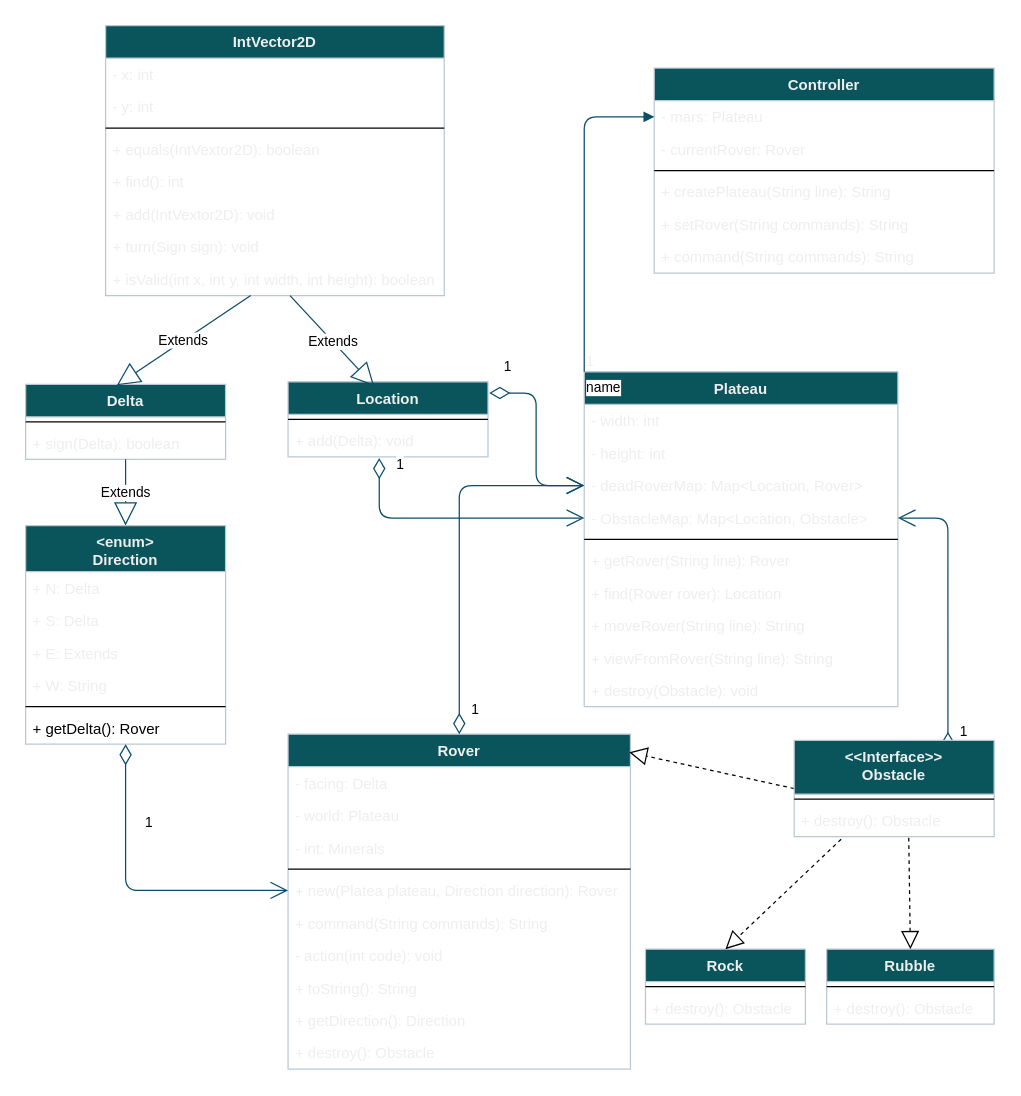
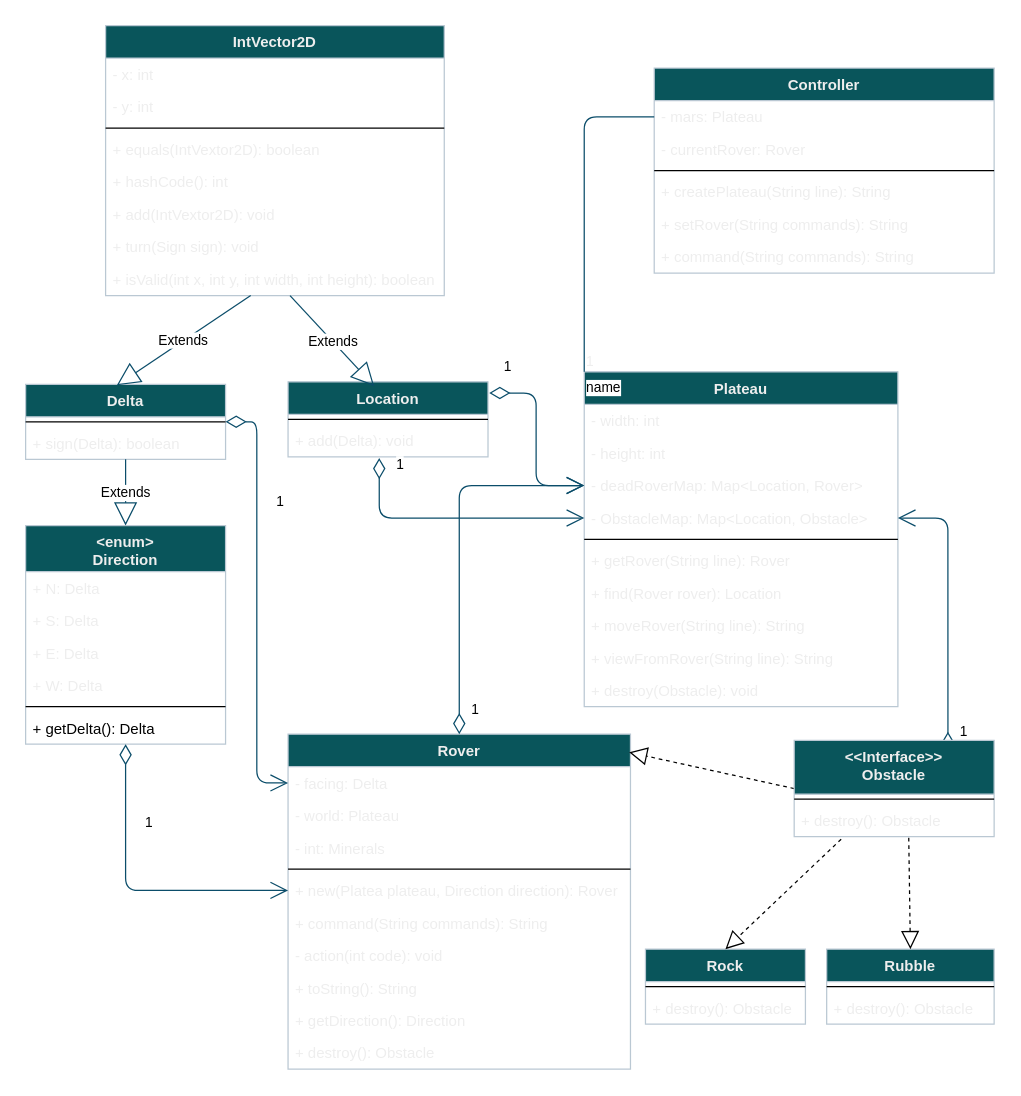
edge "Plateau" -> "- mars: Plateau": arrowhead block -> none
node "+ find(): int": label "+ find(): int" -> "+ hashCode(): int"
edge "Delta" -- "- facing: Delta": added, label "1"
node "+ E: Extends": label "+ E: Extends" -> "+ E: Delta"
node "+ W: String": label "+ W: String" -> "+ W: Delta"
node "+ getDelta(): Rover": label "+ getDelta(): Rover" -> "+ getDelta(): Delta"
